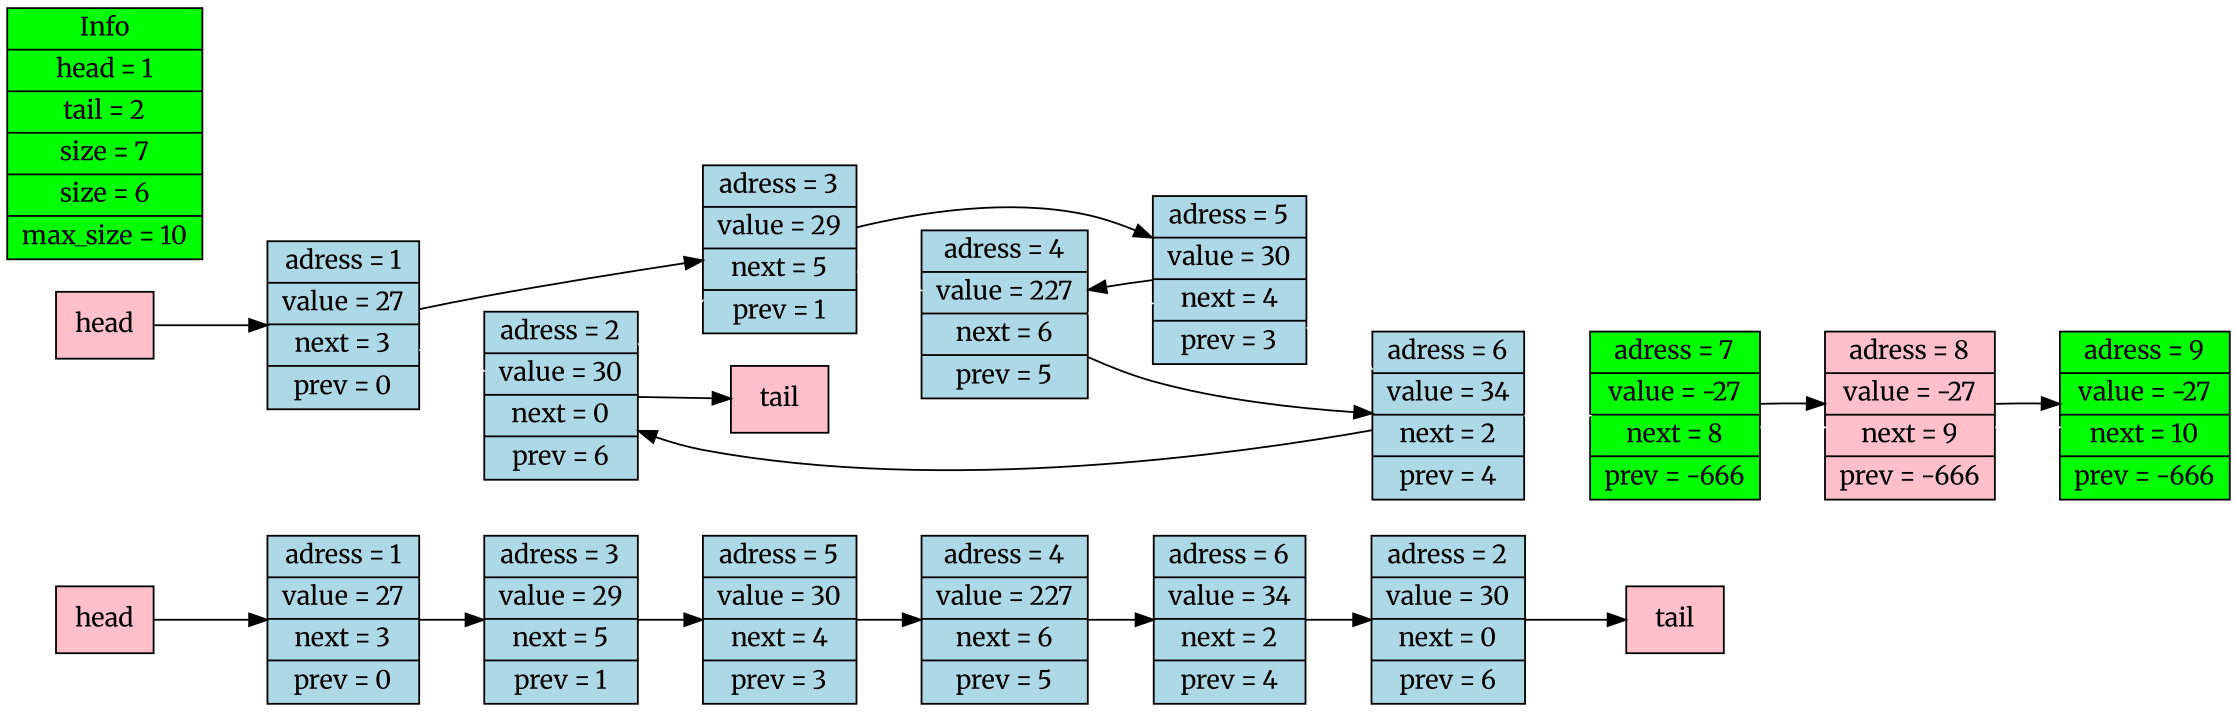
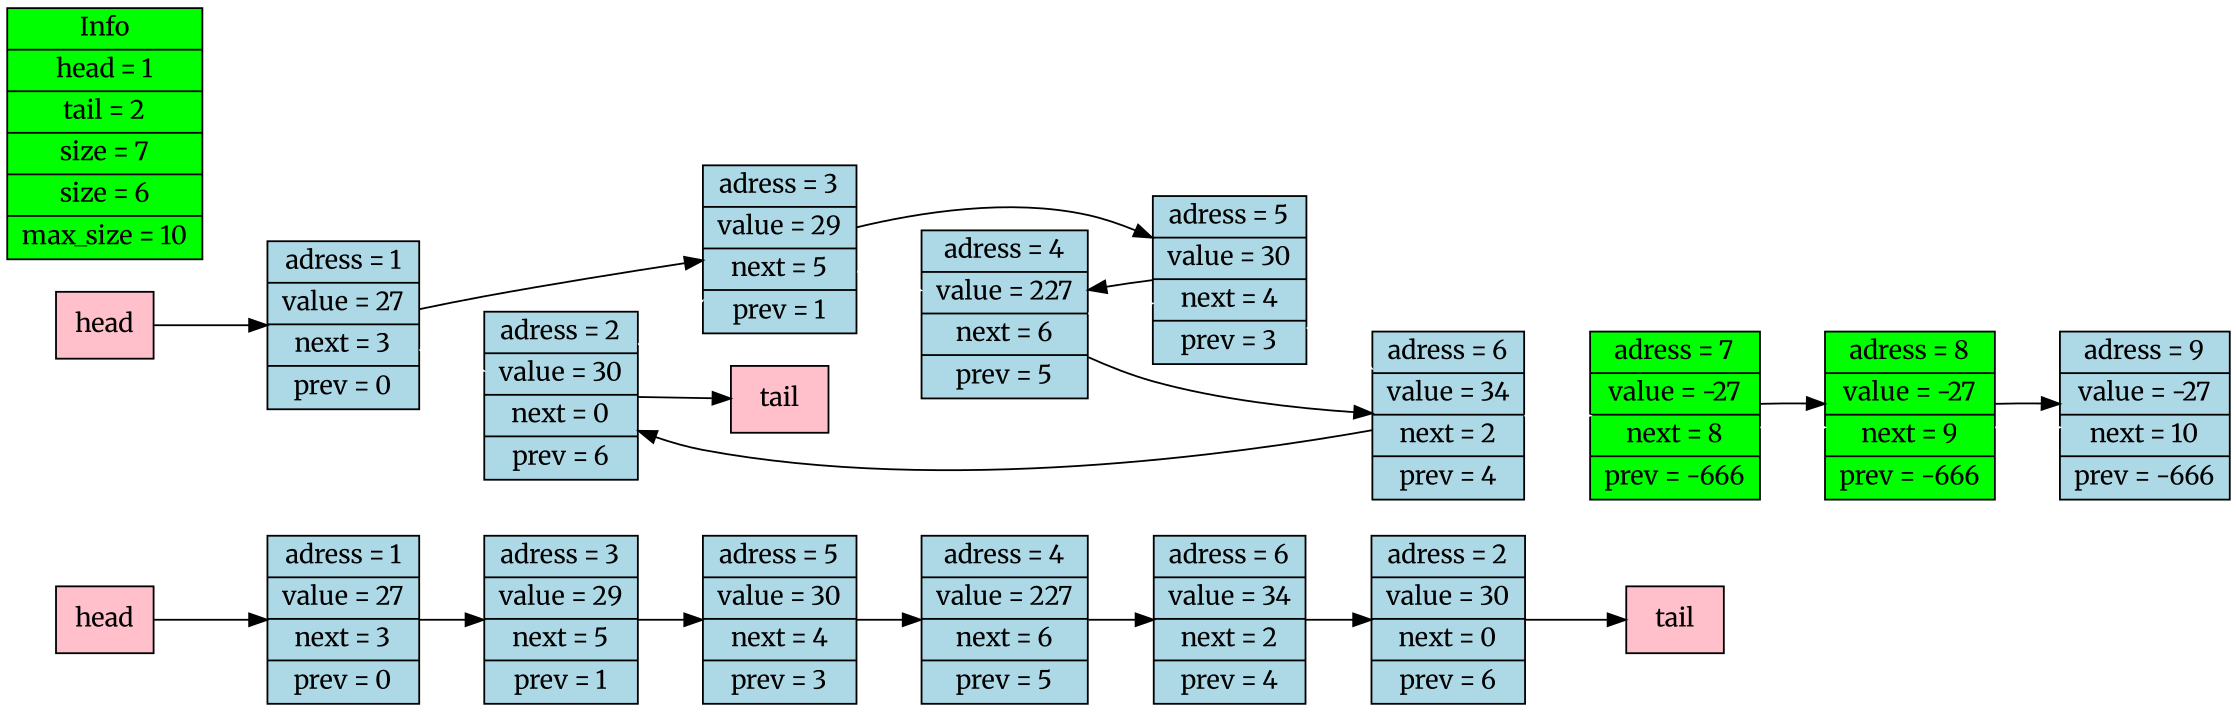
node "adress = 8": fillcolor pink -> green
node "adress = 9": fillcolor green -> lightblue
